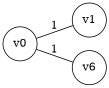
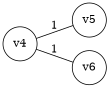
node "v1": label "v1" -> "v5"
node "v0": label "v0" -> "v4"
